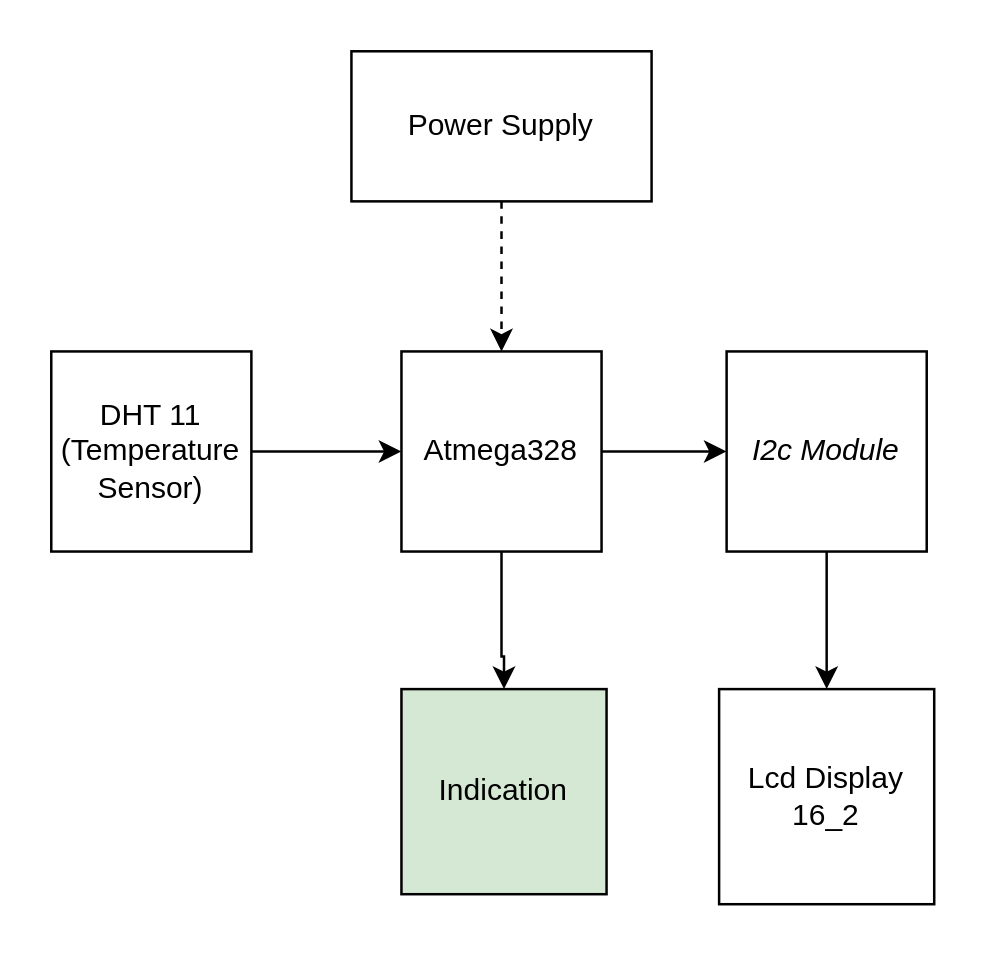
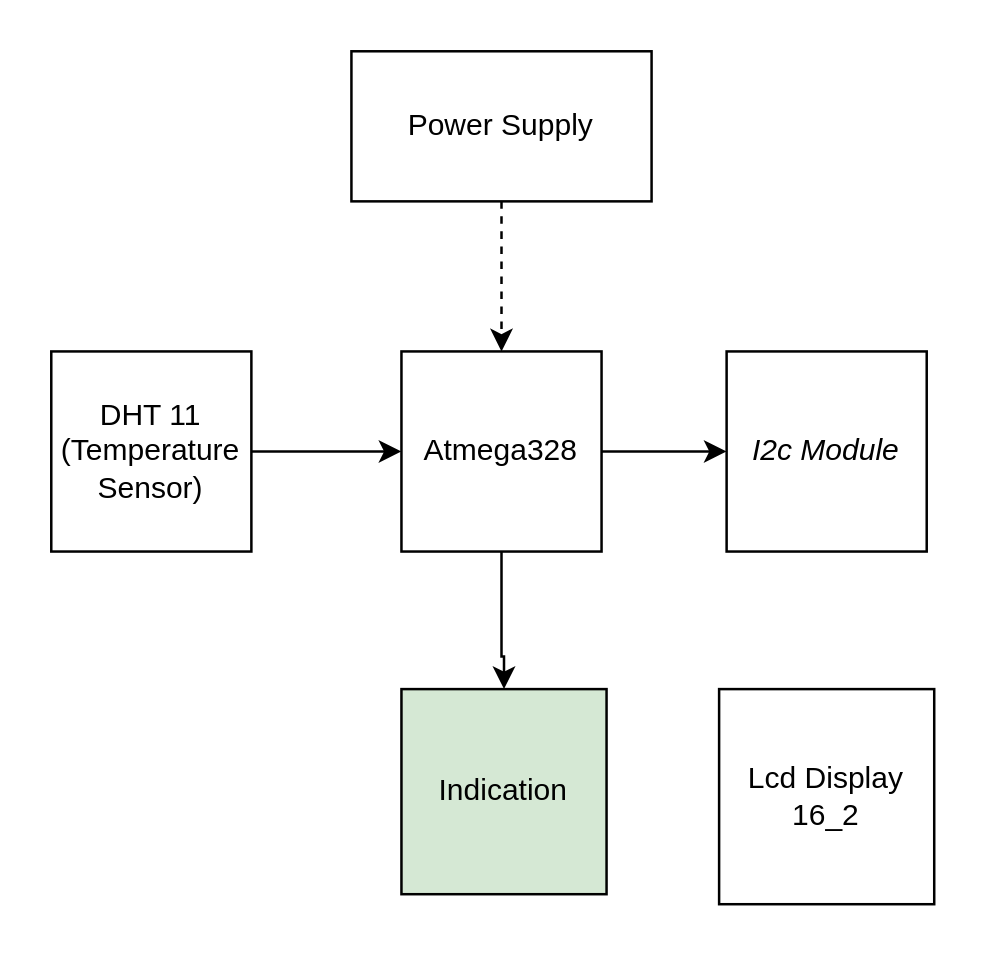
edge "I2c Module" -> "Lcd Display 16_2": removed
